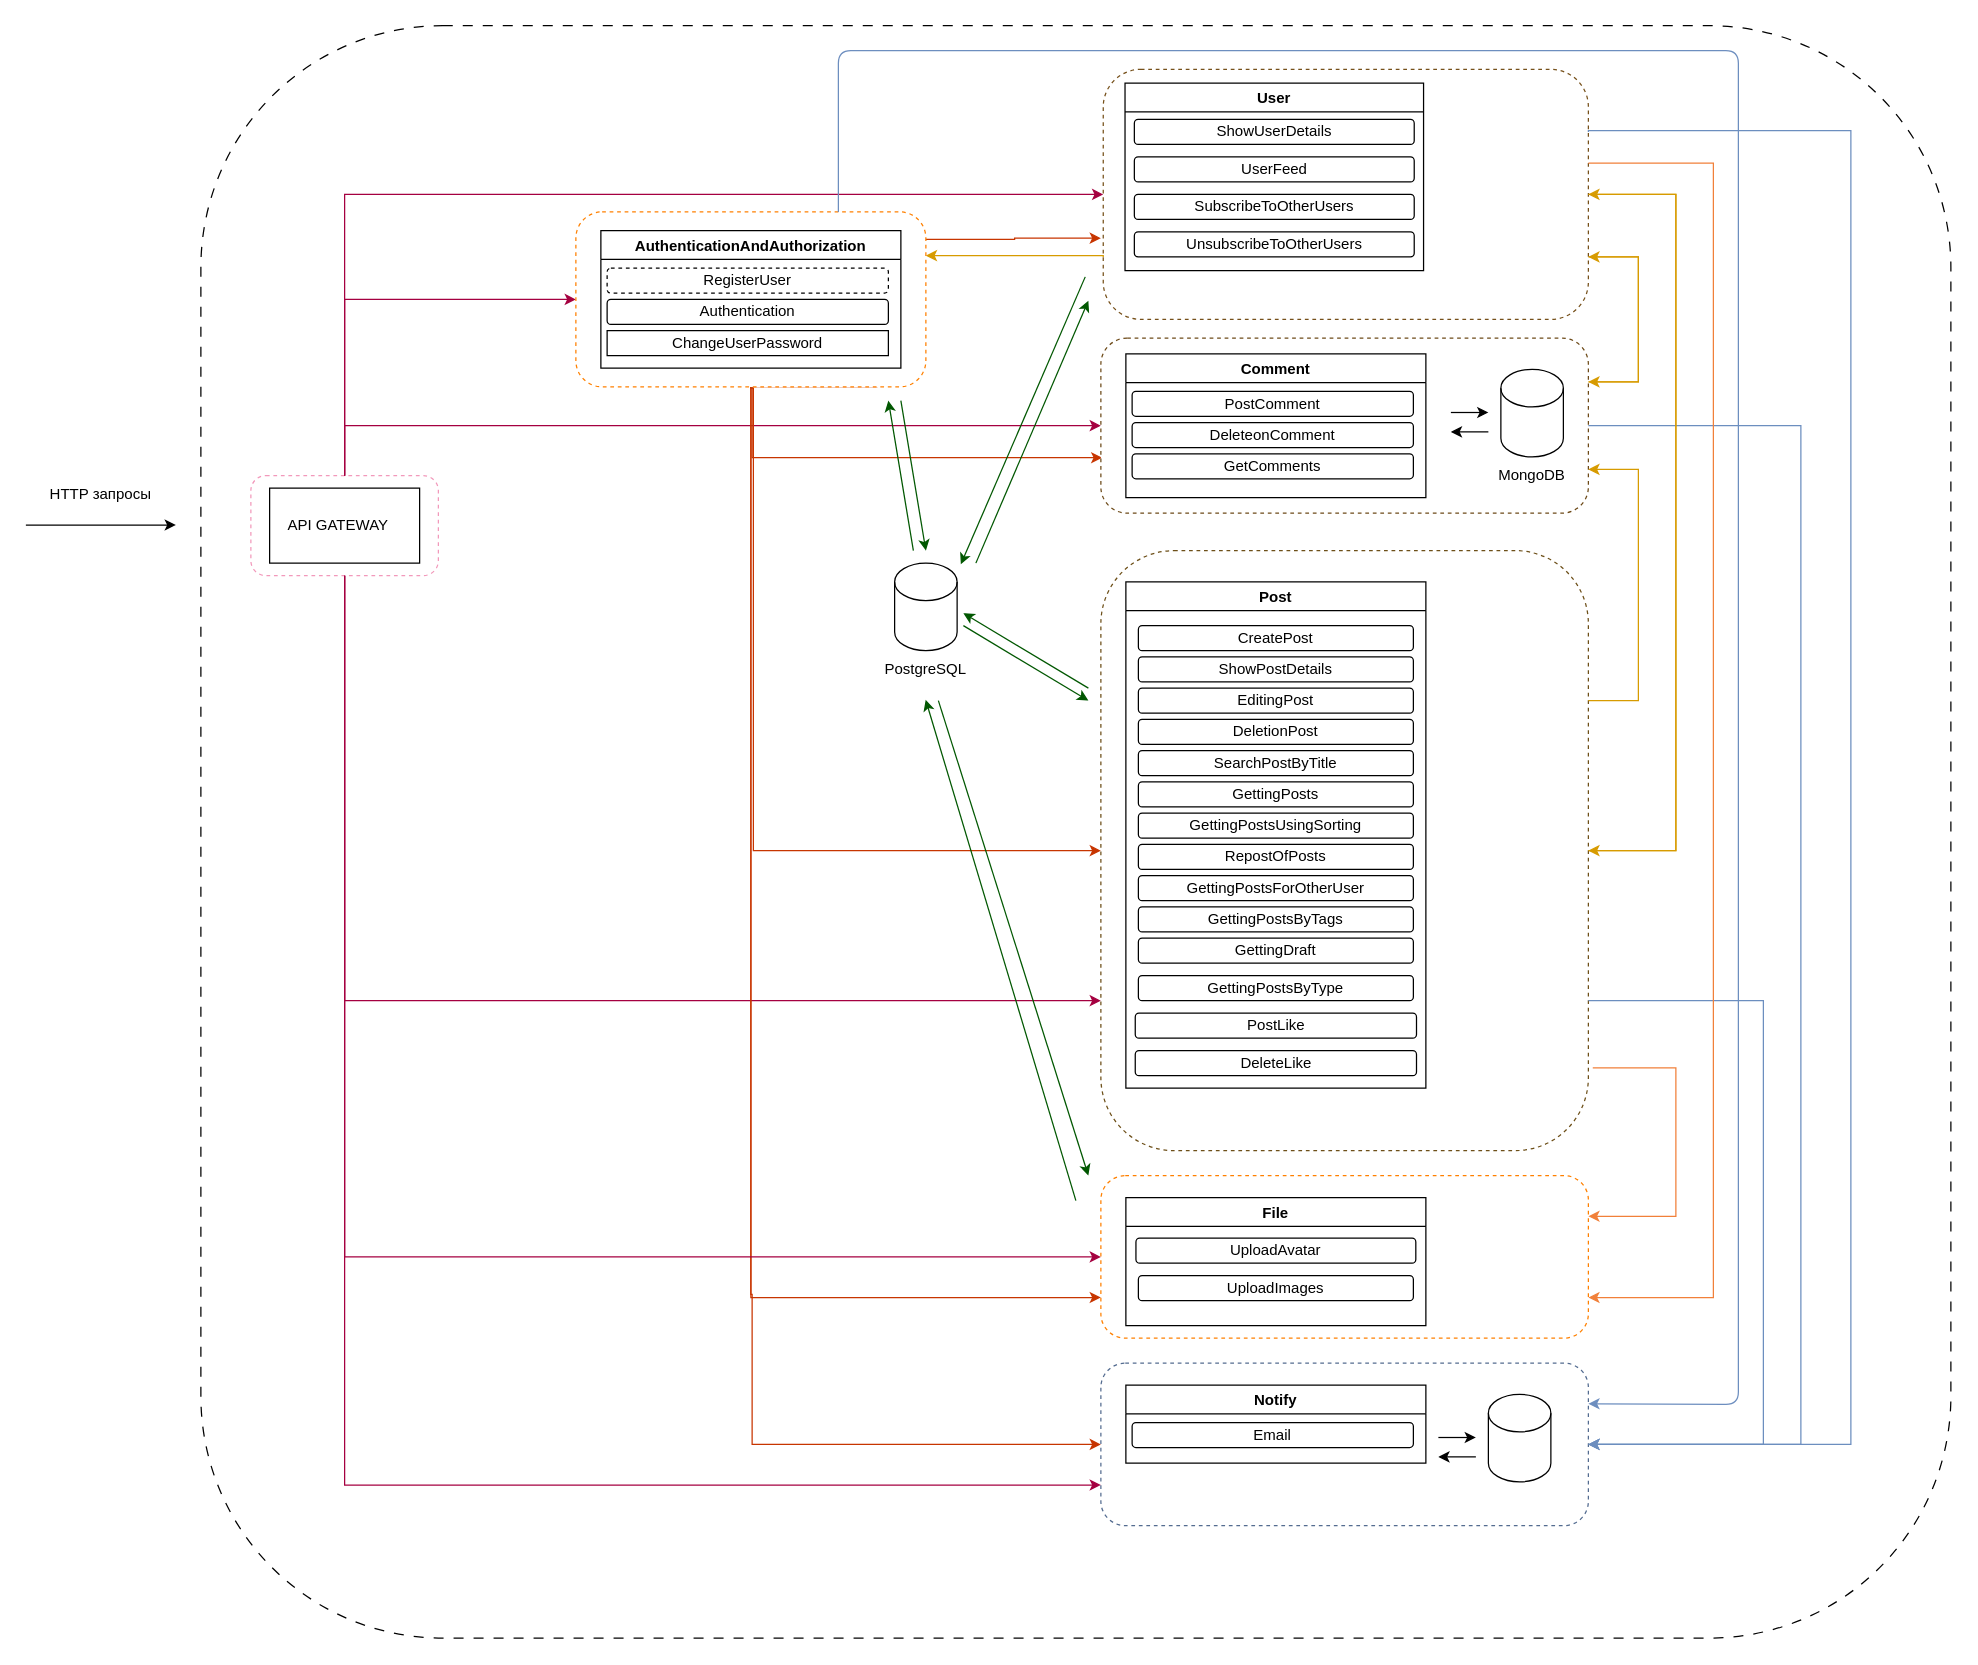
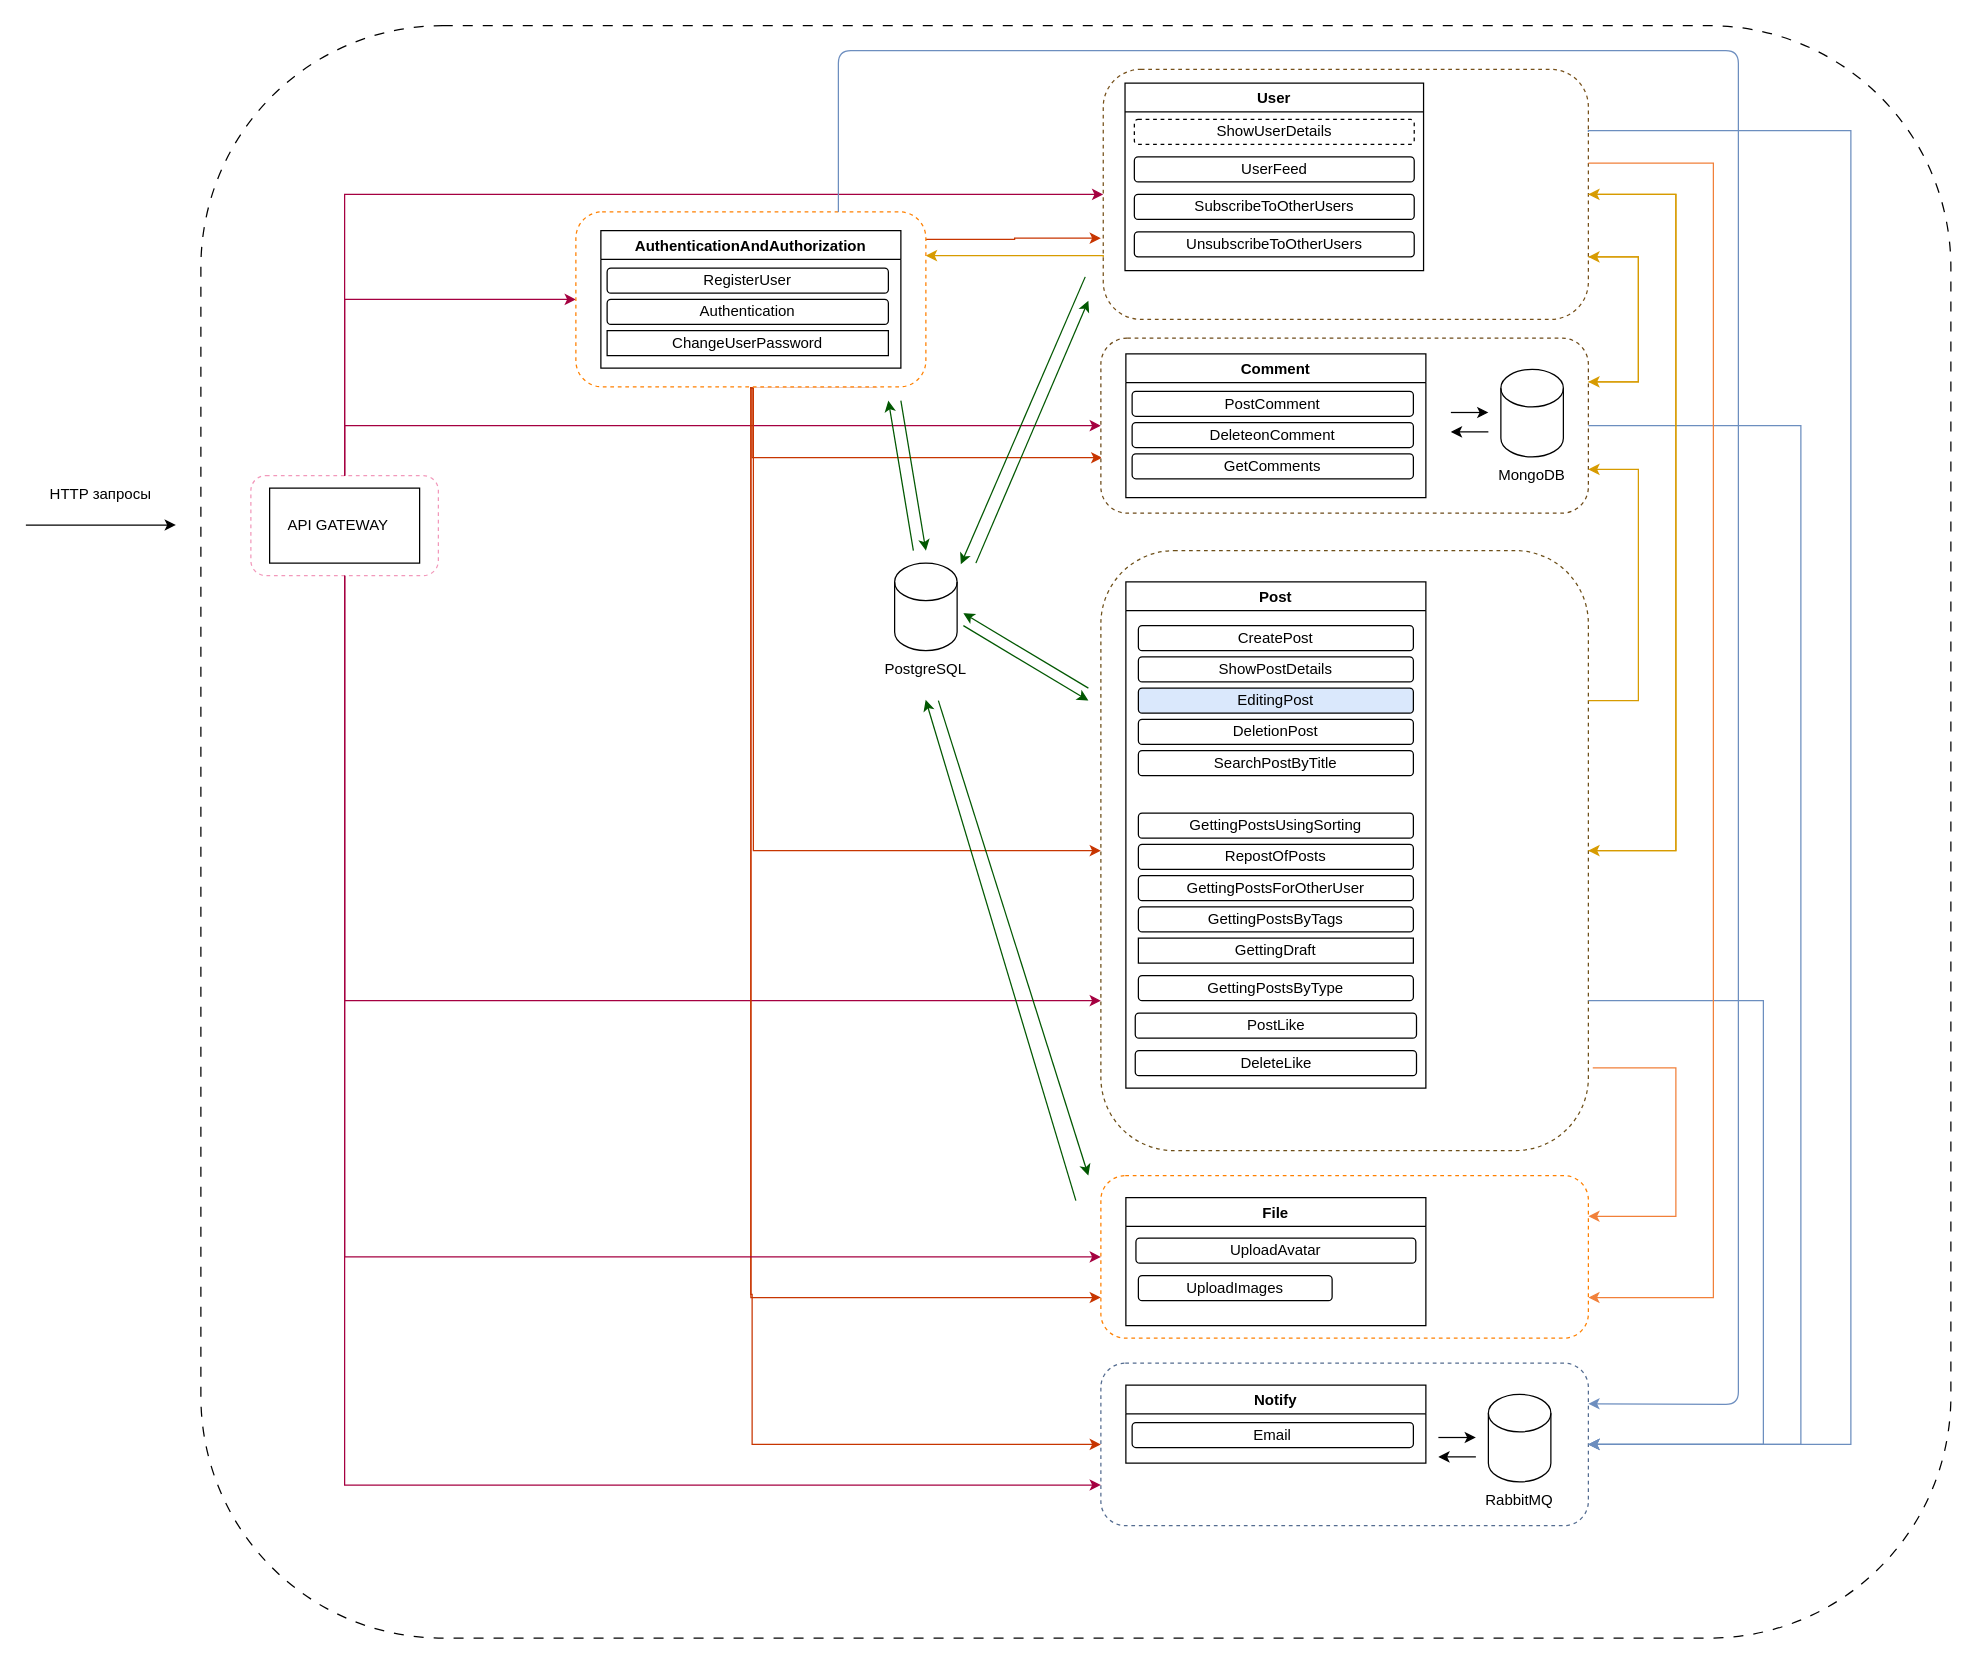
node "ShowUserDetails": style solid -> dashed
node "RegisterUser": style dashed -> solid
node "EditingPost": fillcolor #ffffff -> #dae8fc
node "GettingPosts": removed
node "GettingDraft": shape rounded rectangle -> rectangle
node "UploadImages": size 275x25 -> 194x25
node "RabbitMQ": added
